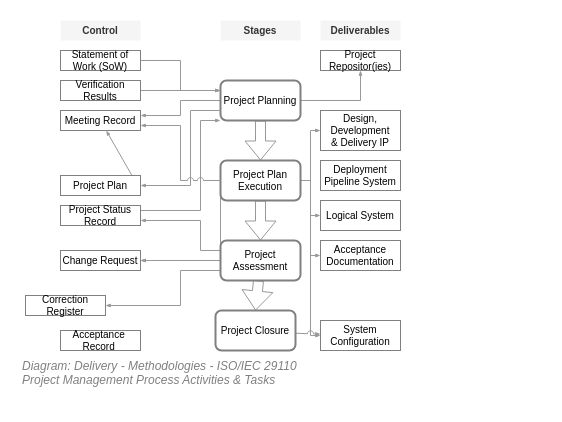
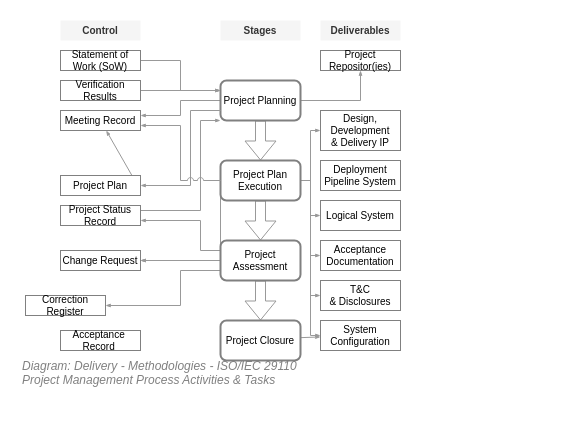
edge "Project Plan Execution" -> "T&C & Disclosures": added
node "T&C & Disclosures": added
node "Project Closure": moved (256, 331) -> (261, 341)
